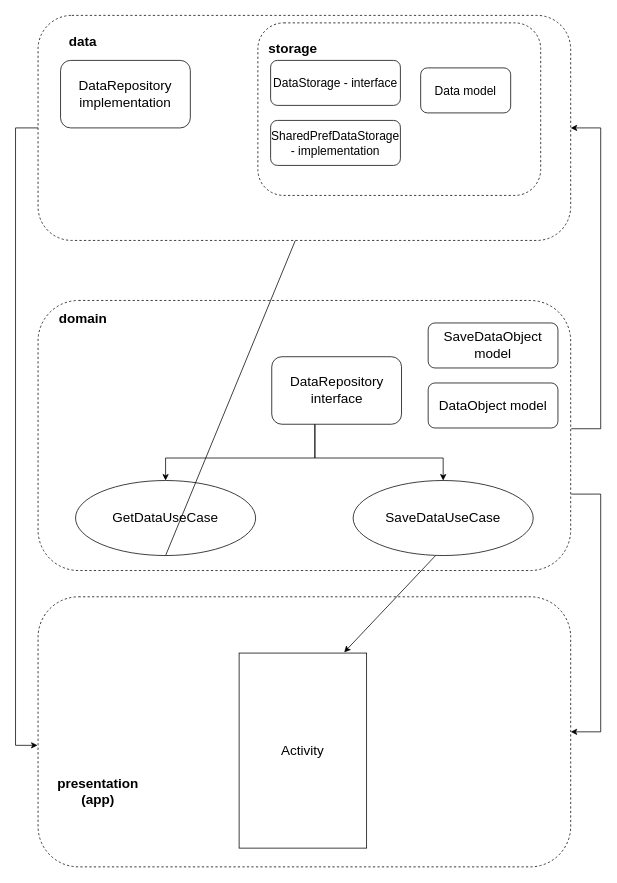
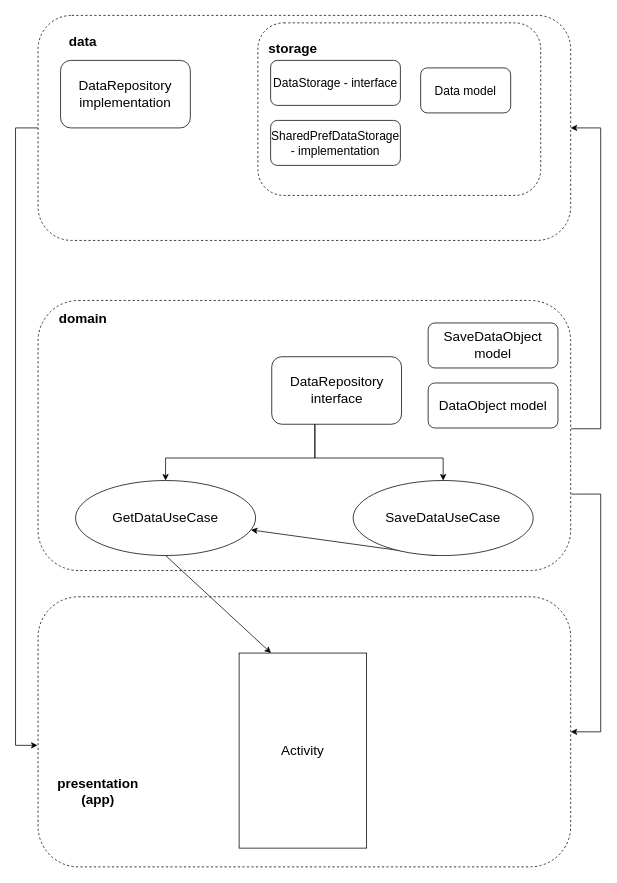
edge "GetDataUseCase" -> "SharedPrefDataStorage - implementation": now "GetDataUseCase" -> "Activity"
edge "SaveDataUseCase" -> "Activity": now "SaveDataUseCase" -> "GetDataUseCase"
